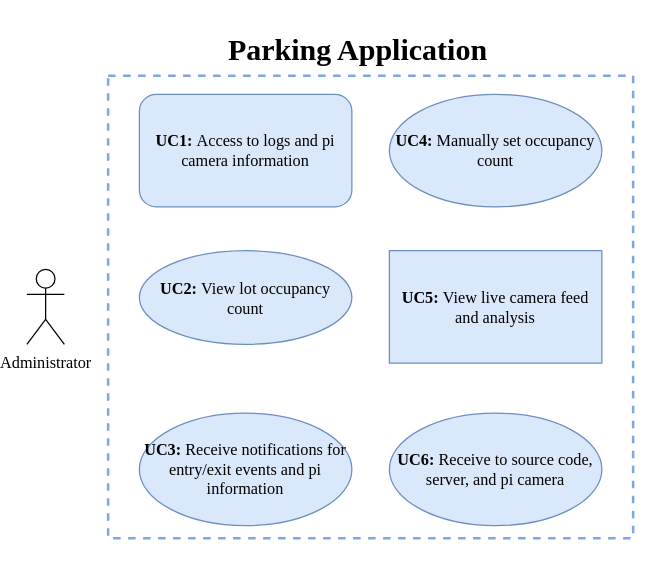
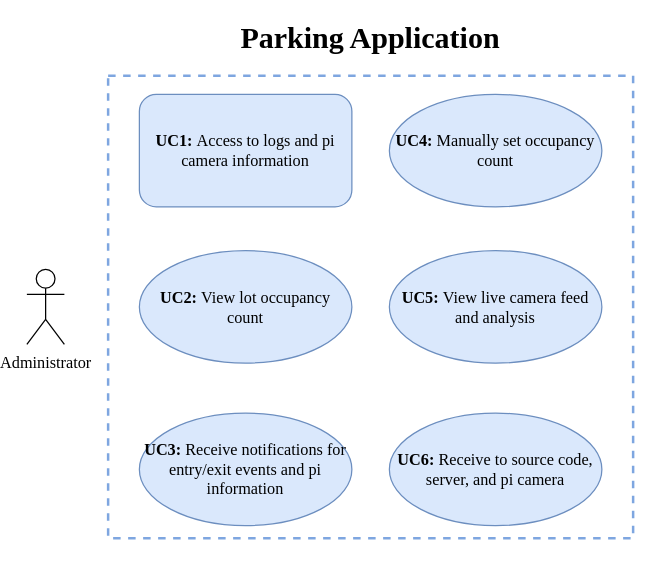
node "Parking Application": moved (358, 51) -> (371, 38)
node "UC2: View lot occupancy count": size 213x94 -> 213x113
node "UC5: View live camera feed and analysis": shape rectangle -> ellipse
